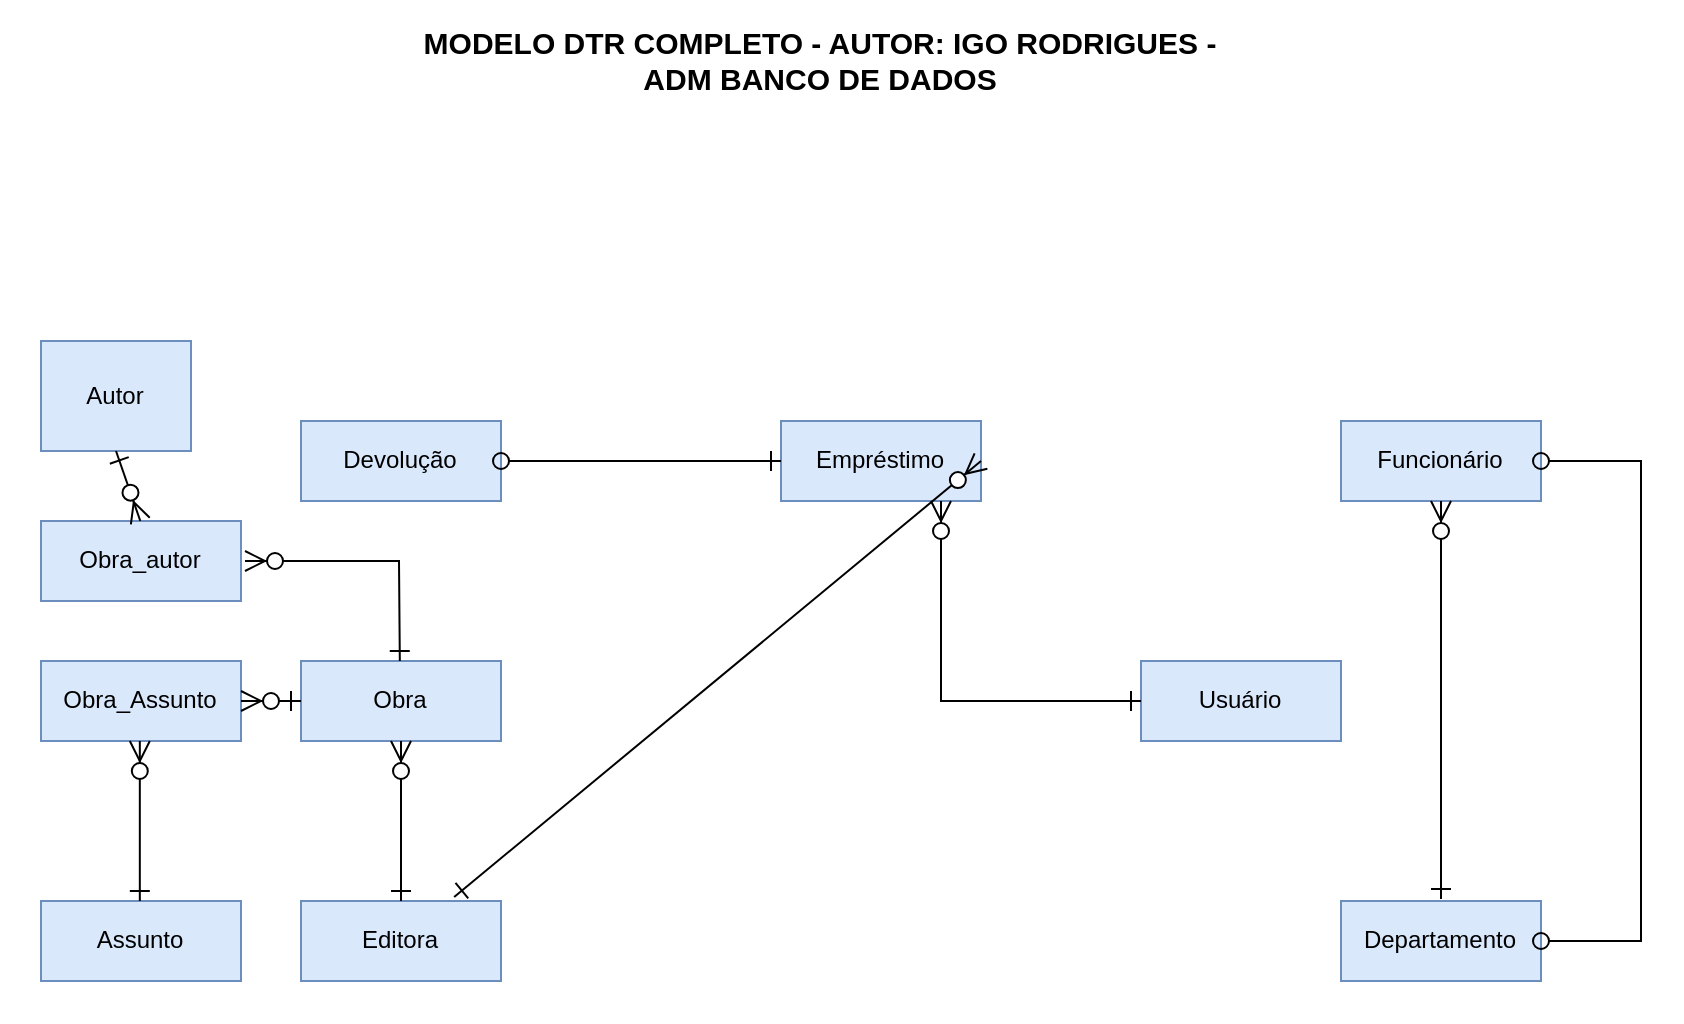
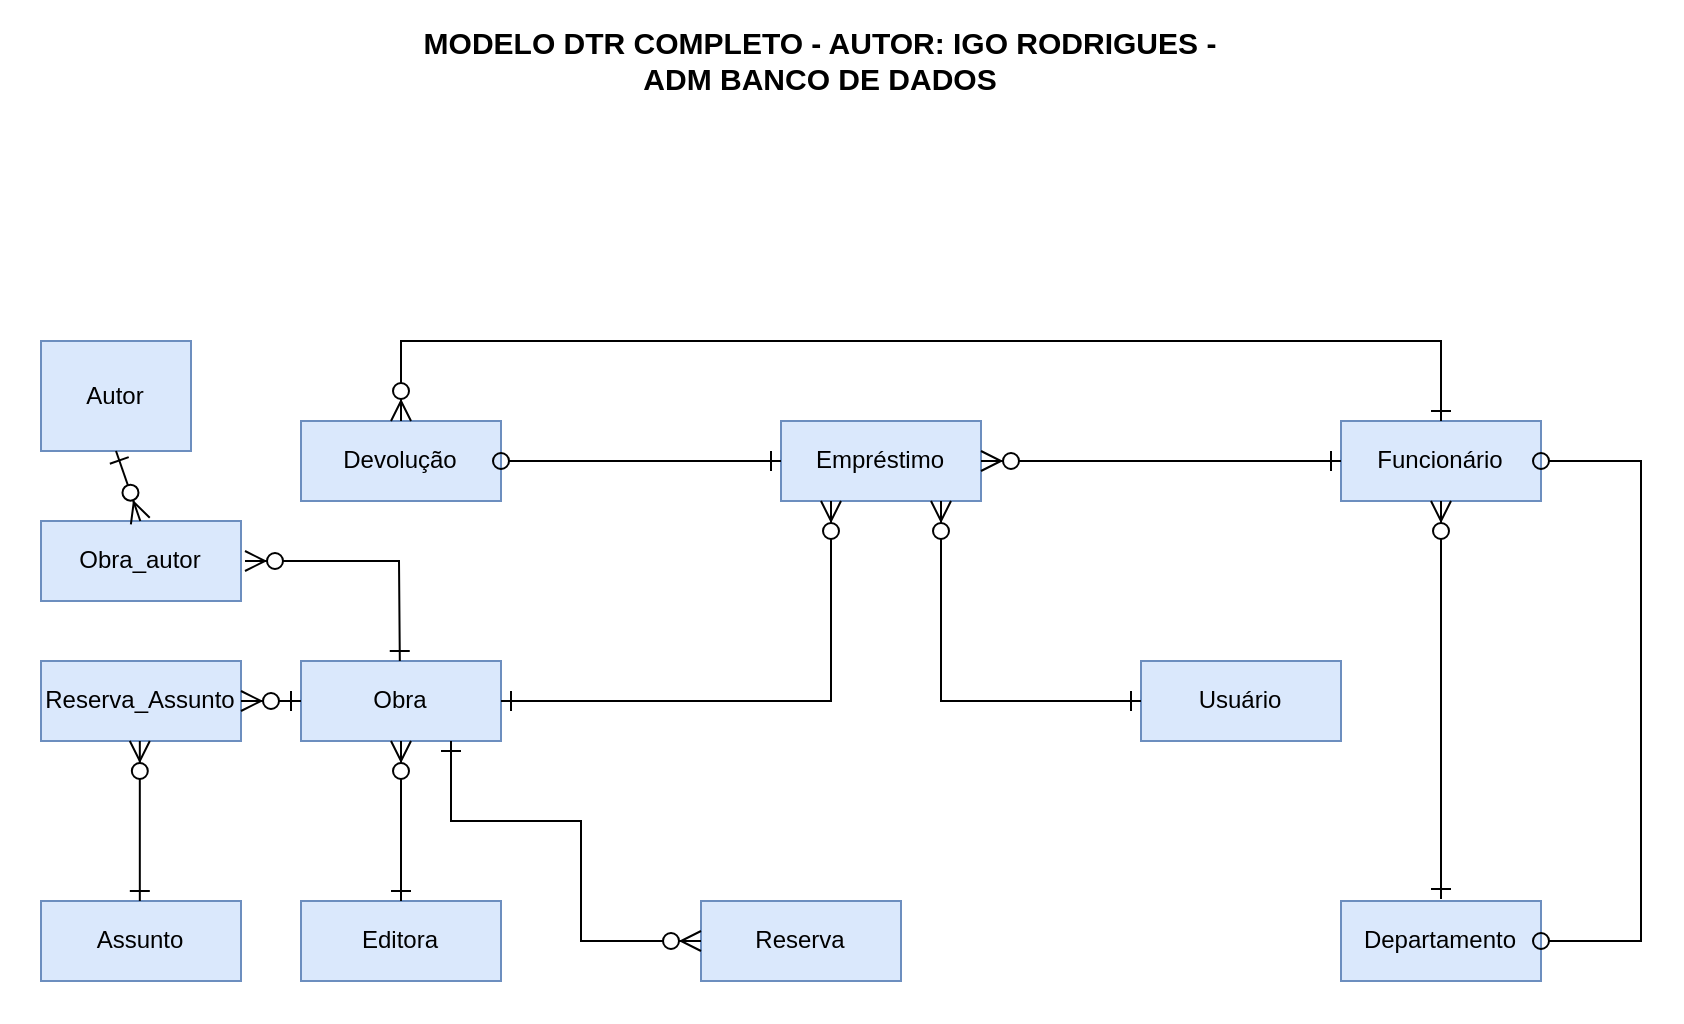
edge "Devolução" -- "Funcionário": added
node "Obra_Assunto": label "Obra_Assunto" -> "Reserva_Assunto"
edge "Empréstimo" -- "Obra": added
edge "Empréstimo" -- "Editora": now "Empréstimo" -- "Funcionário"
edge "Obra" -- "Reserva": added
node "Reserva": added
